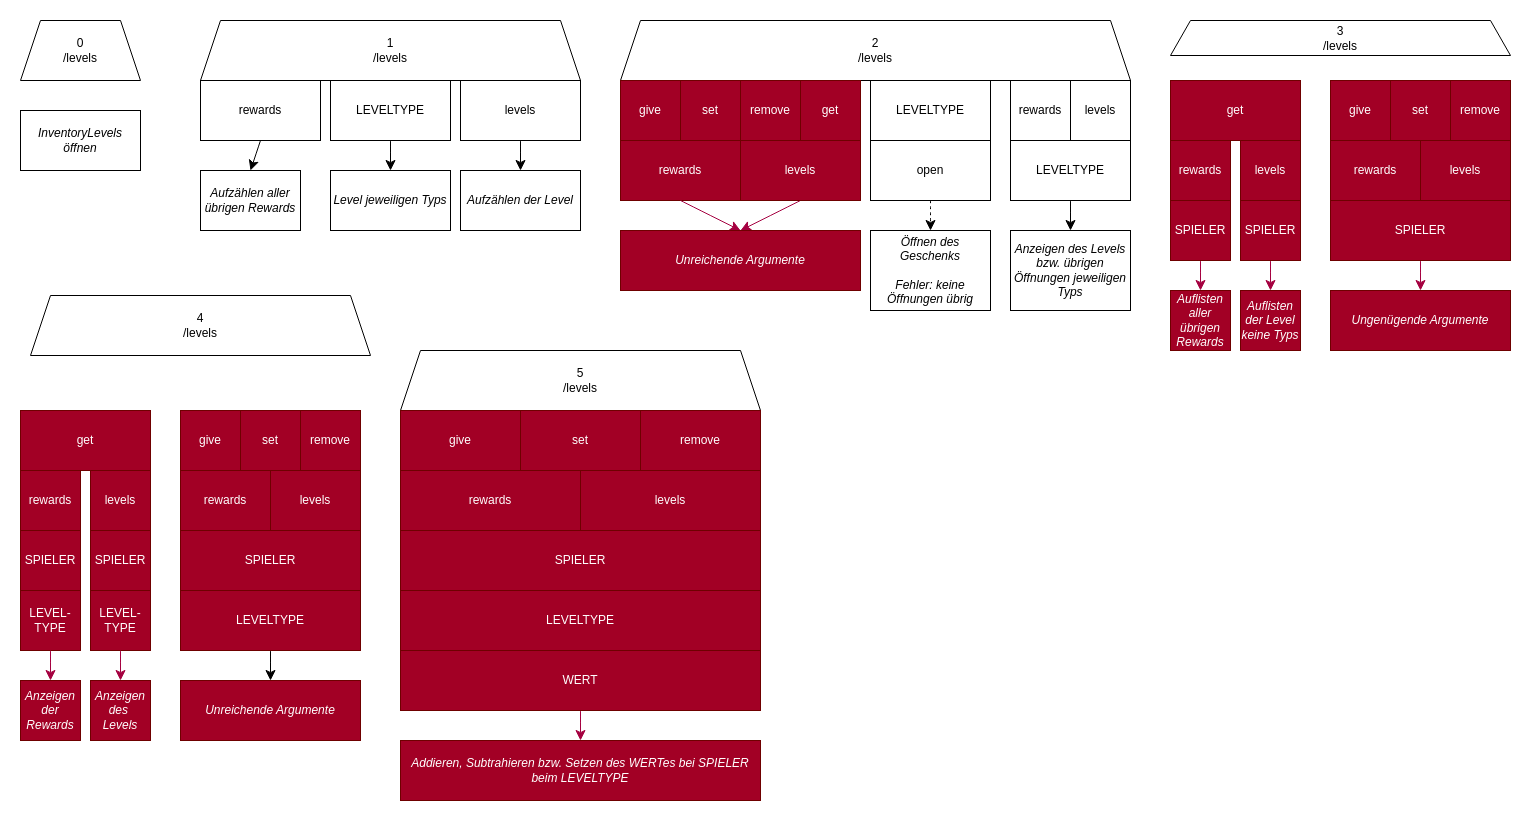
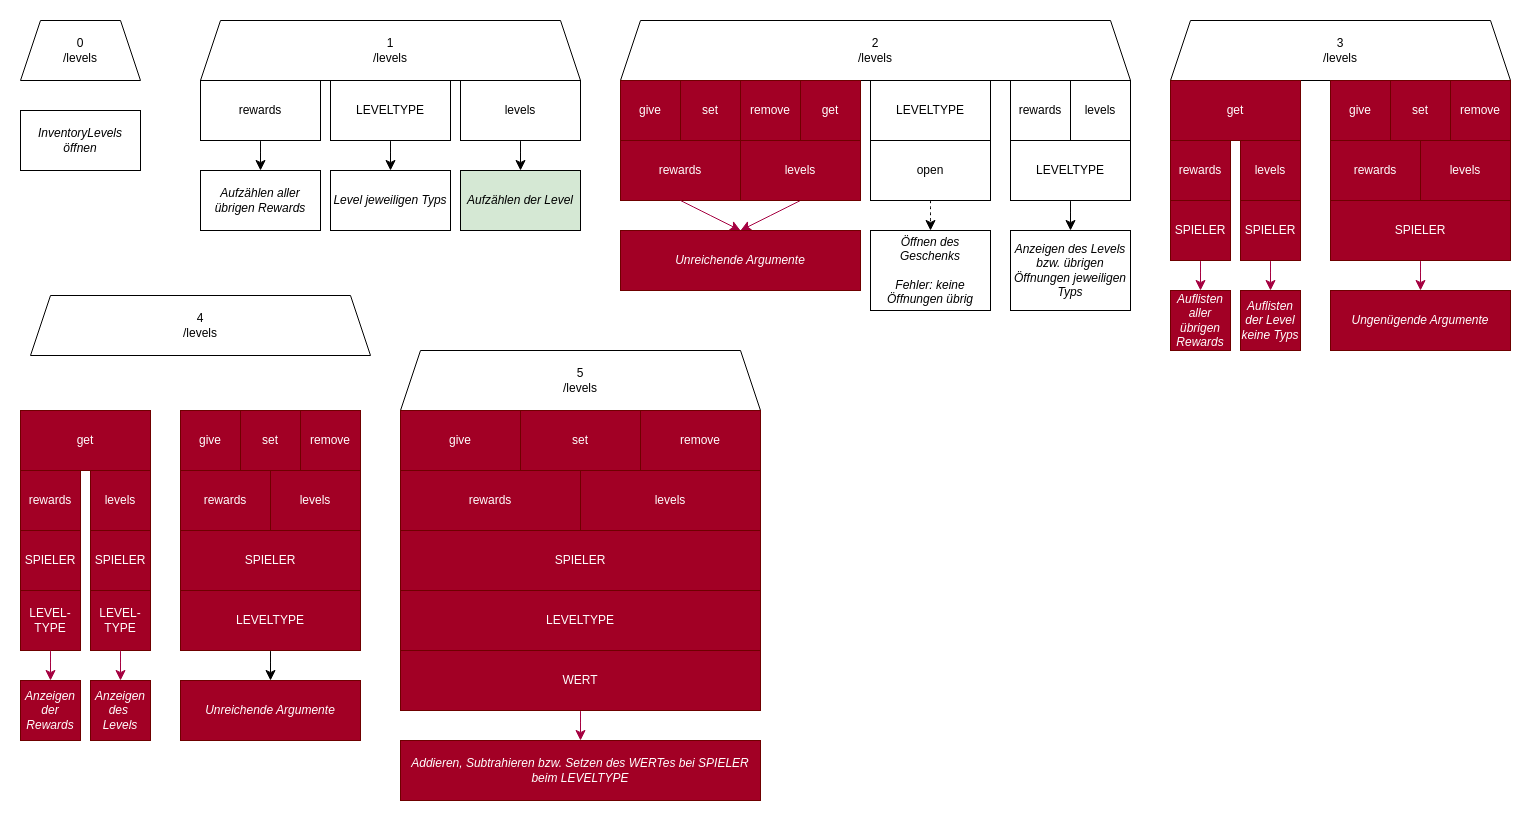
node "3 /levels": size 340x35 -> 340x60
node "Aufzählen aller übrigen Rewards": size 100x60 -> 120x60
node "Aufzählen der Level": fillcolor #ffffff -> #d5e8d4
